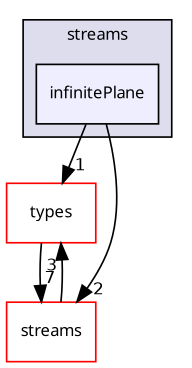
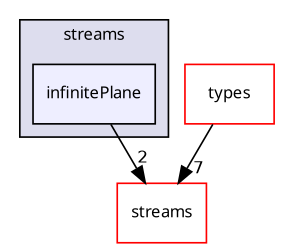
edge "infinitePlane" -> "types": removed
edge "streams" -> "types": removed
